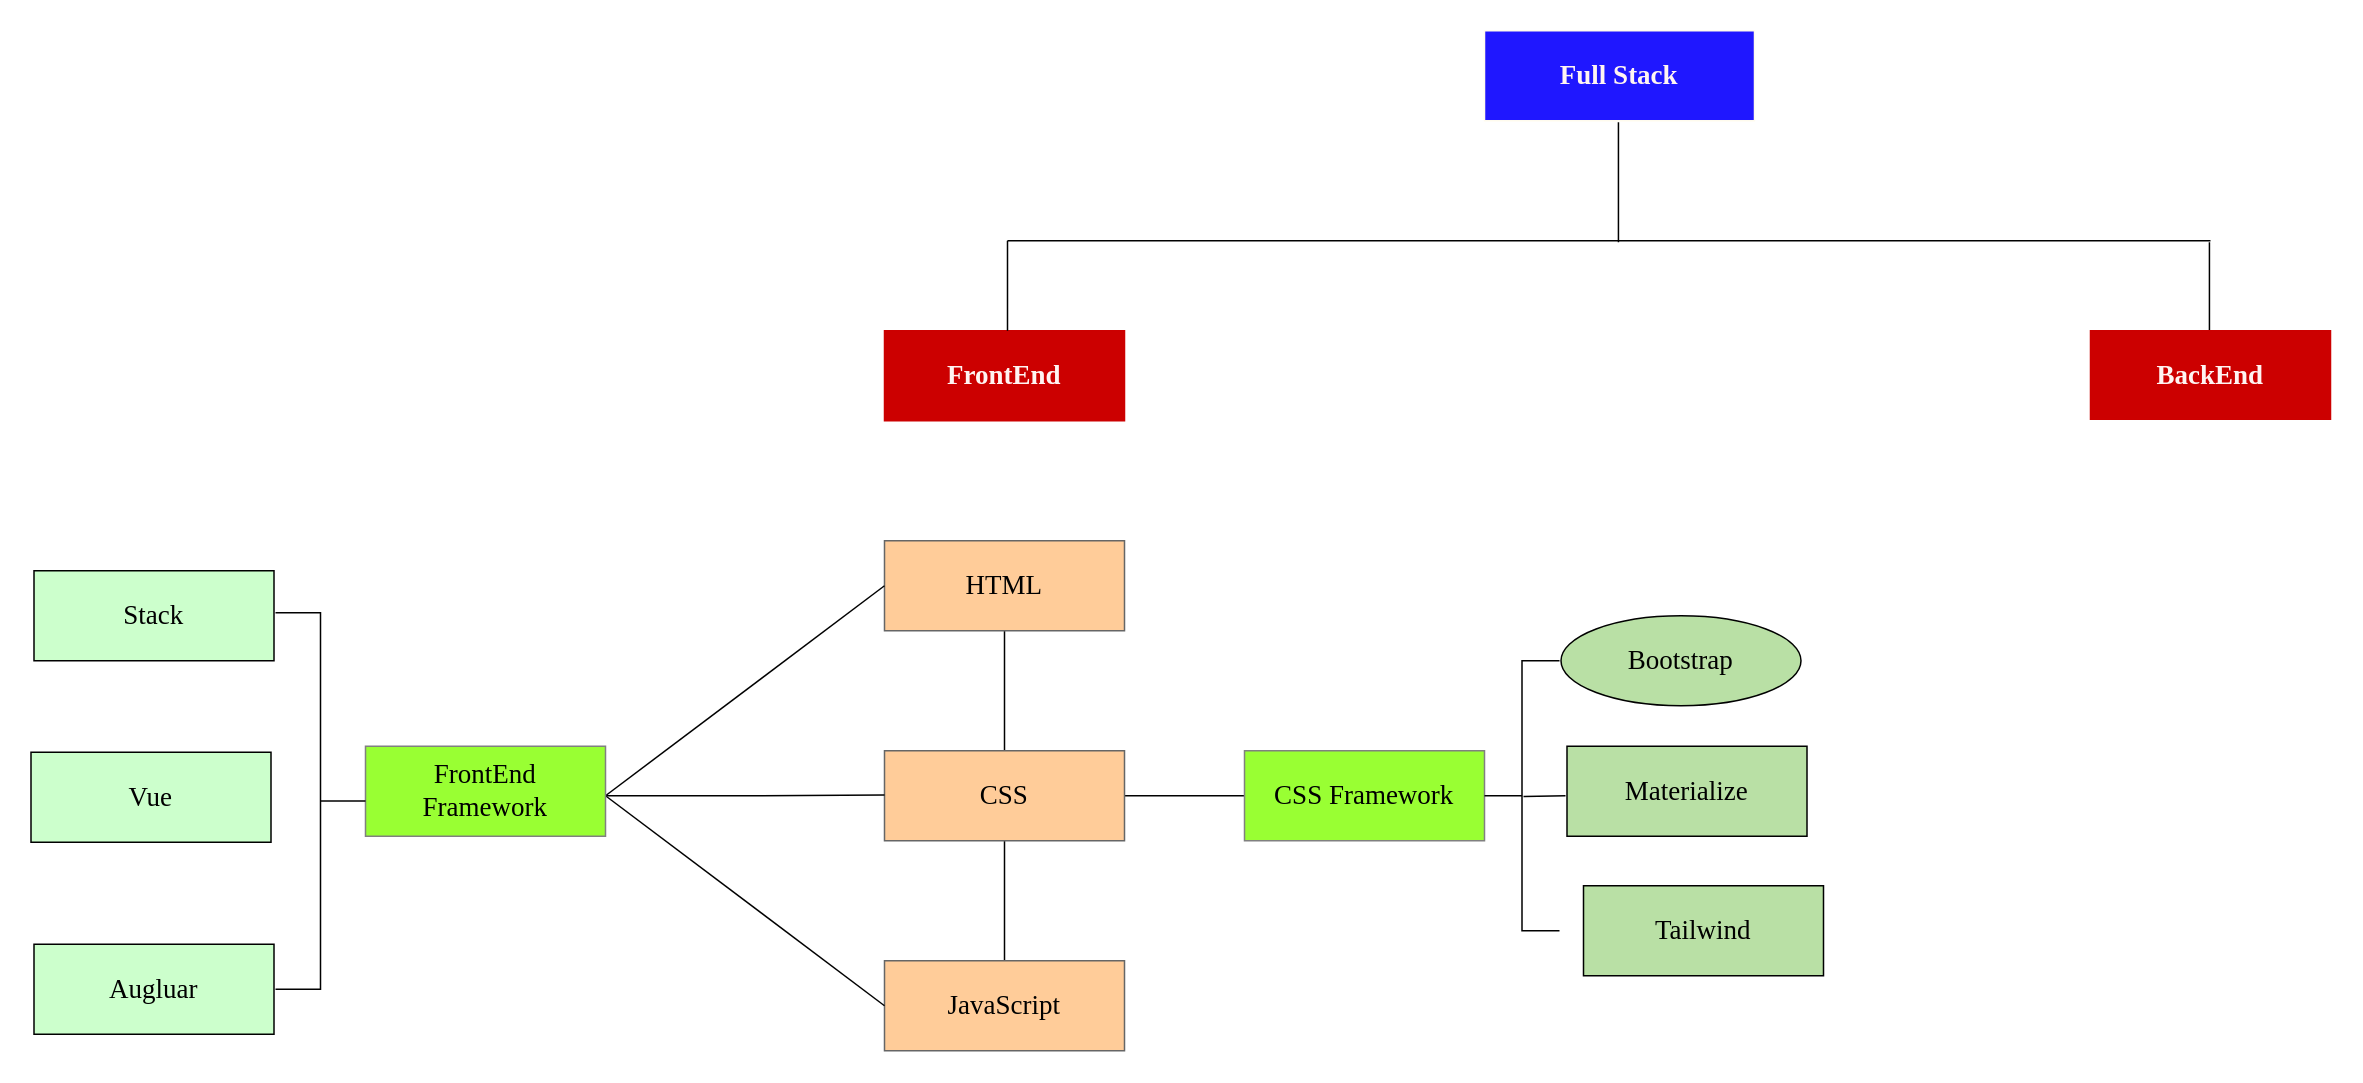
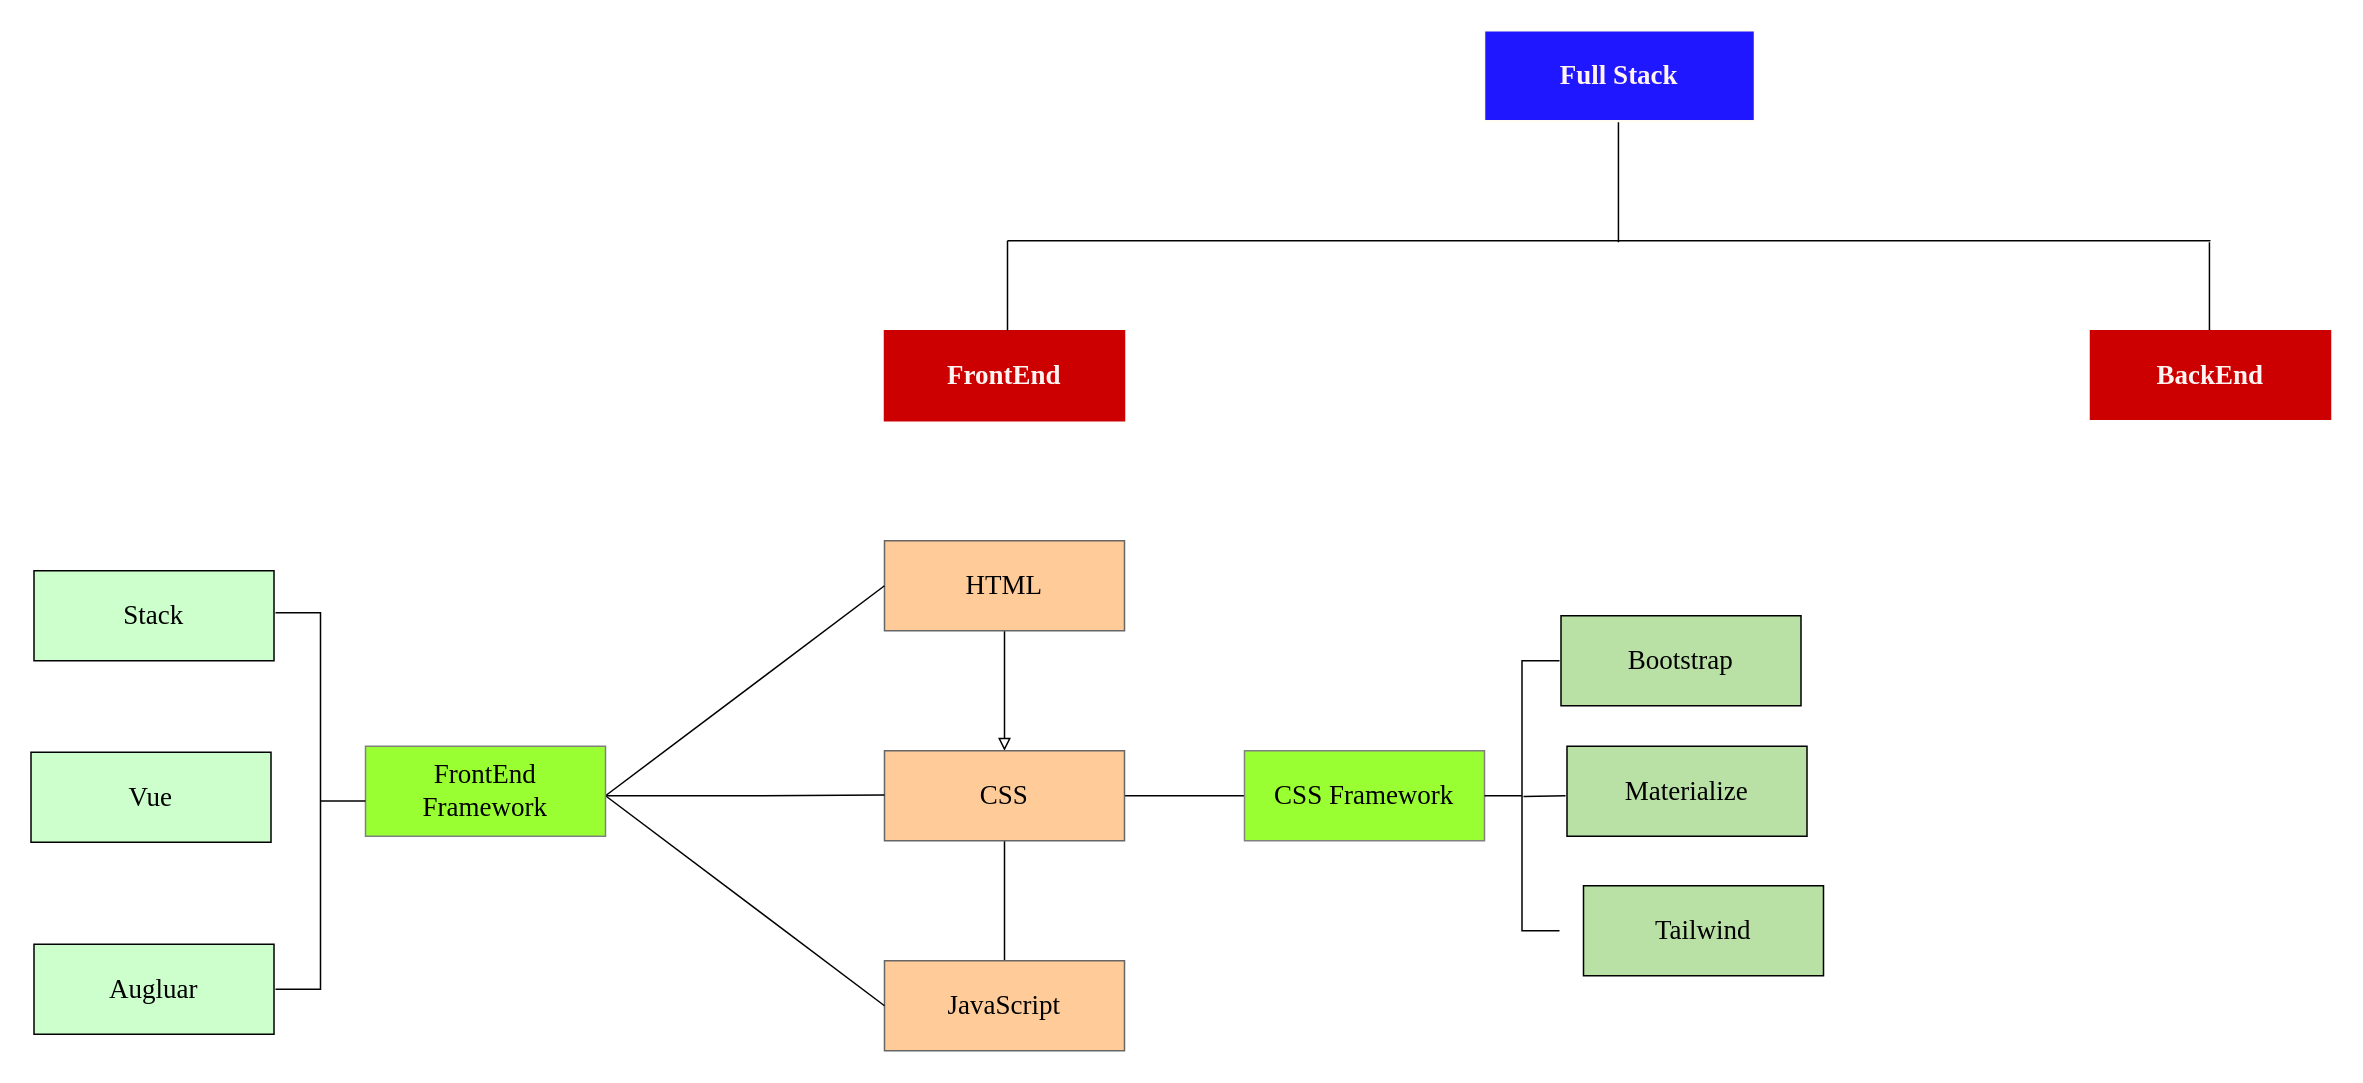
node "Bootstrap": shape ellipse -> rectangle
edge "HTML" -- "CSS": arrowhead none -> block
